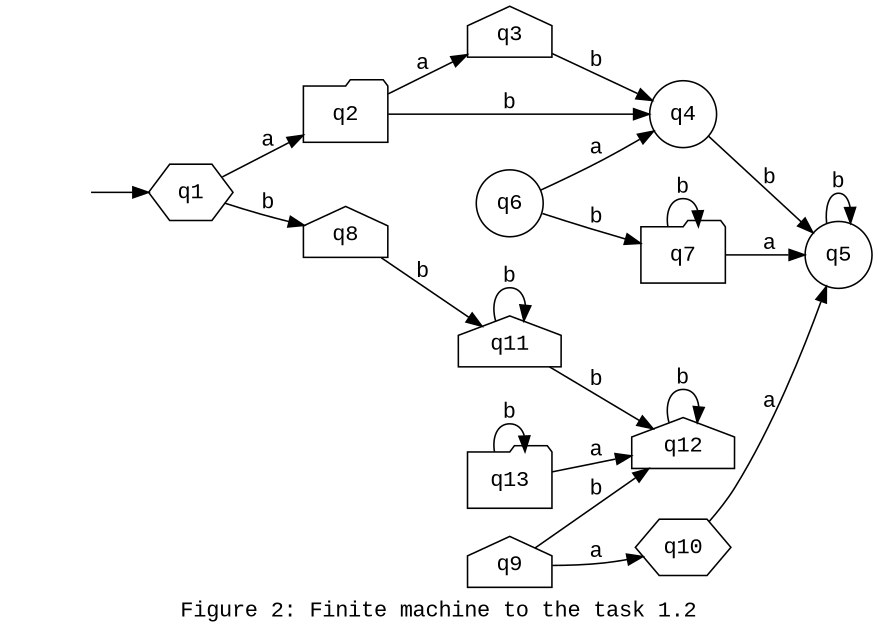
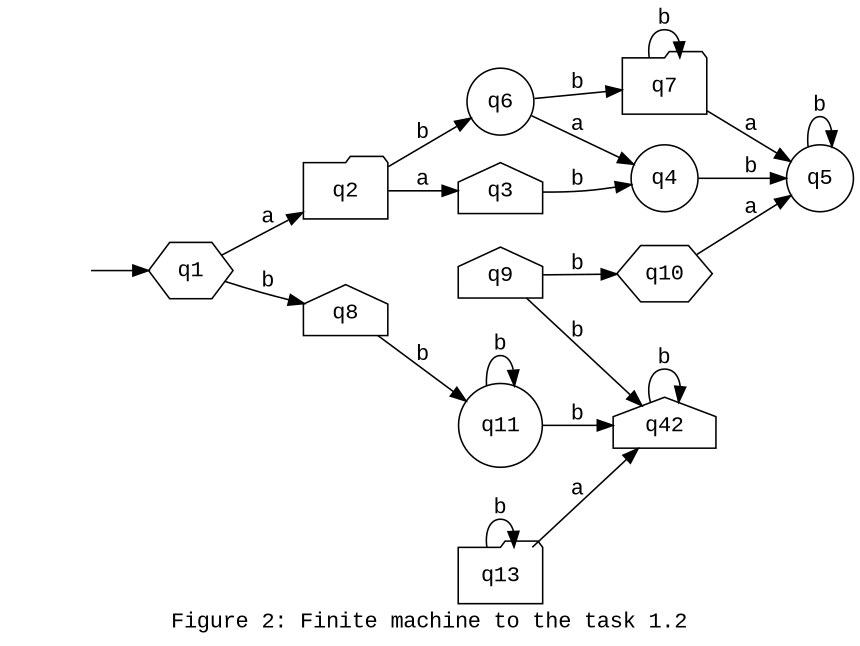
edge "q2" -> "q4": now "q2" -> "q6"
node "q11": shape house -> circle
node "q12": label "q12" -> "q42"
edge "q9" -> "q10": label "a" -> "b"
